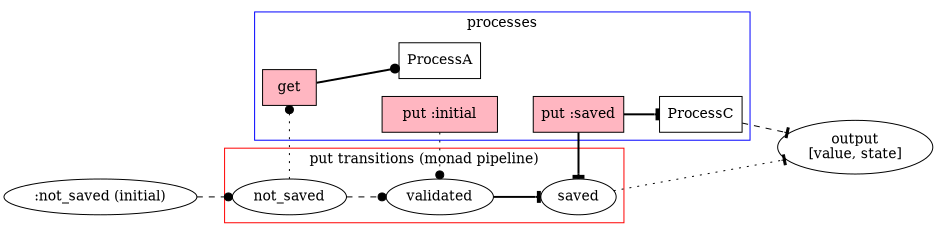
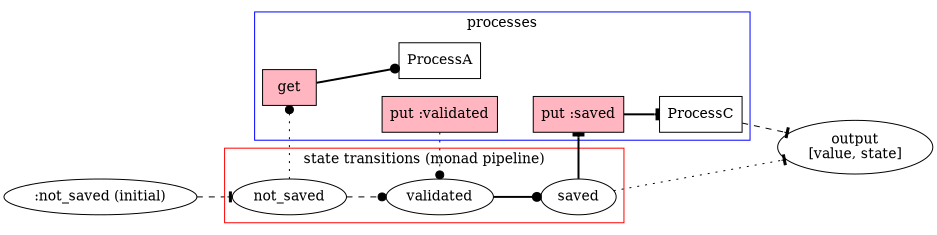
node "put :initial": label "put :initial" -> "put :validated"
edge "put :saved" -> "saved": reversed
cluster "put transitions (monad pipeline)": label "put transitions (monad pipeline)" -> "state transitions (monad pipeline)"
edge ":not_saved (initial)" -> "not_saved": arrowhead dot -> tee
edge "validated" -> "saved": arrowhead tee -> dot
